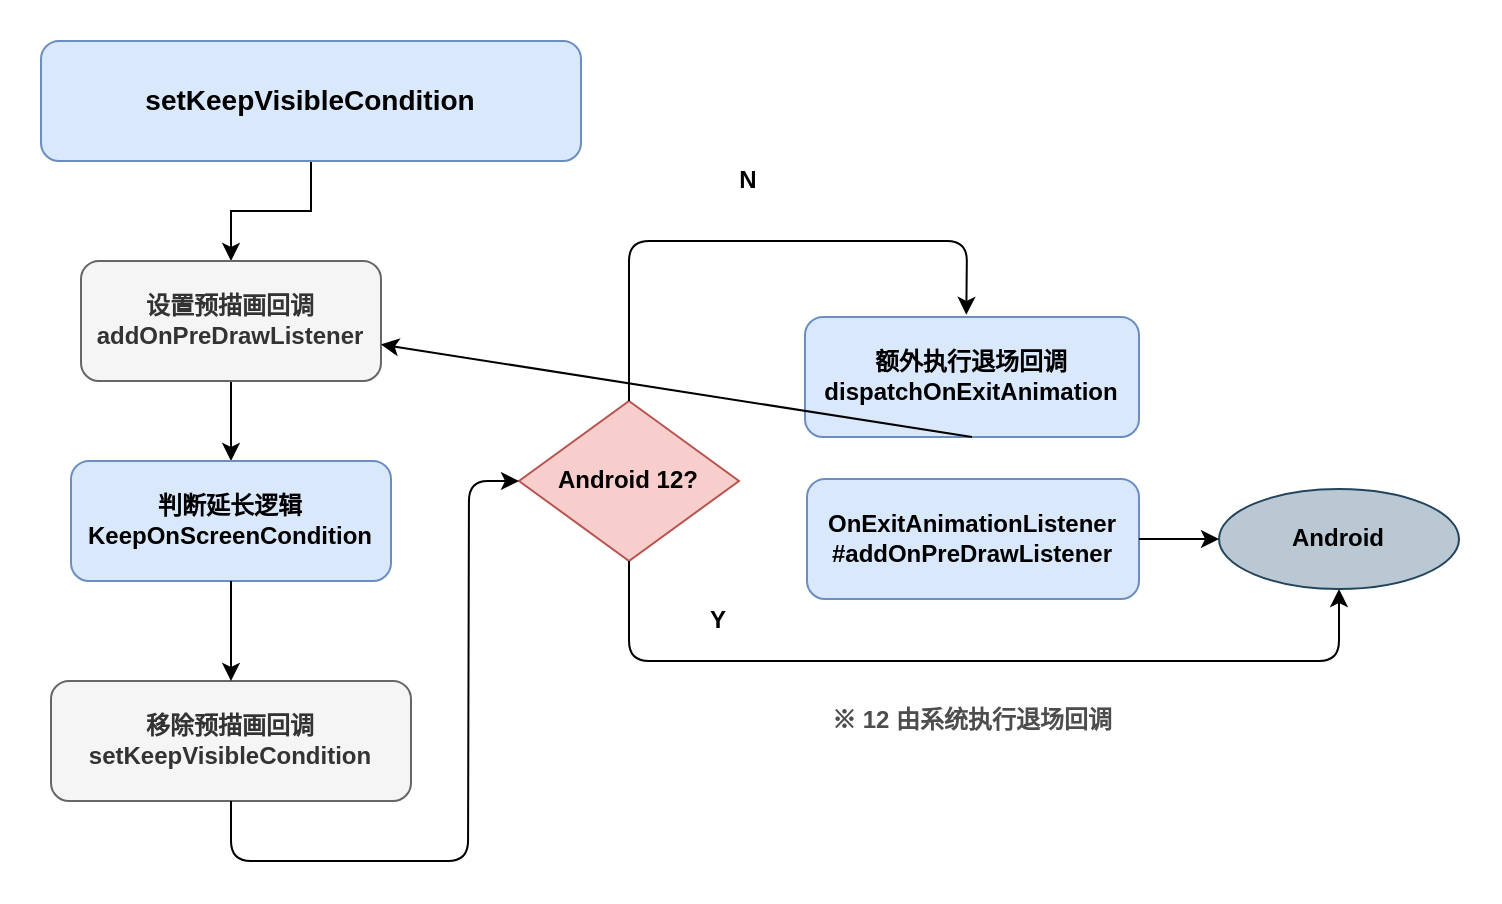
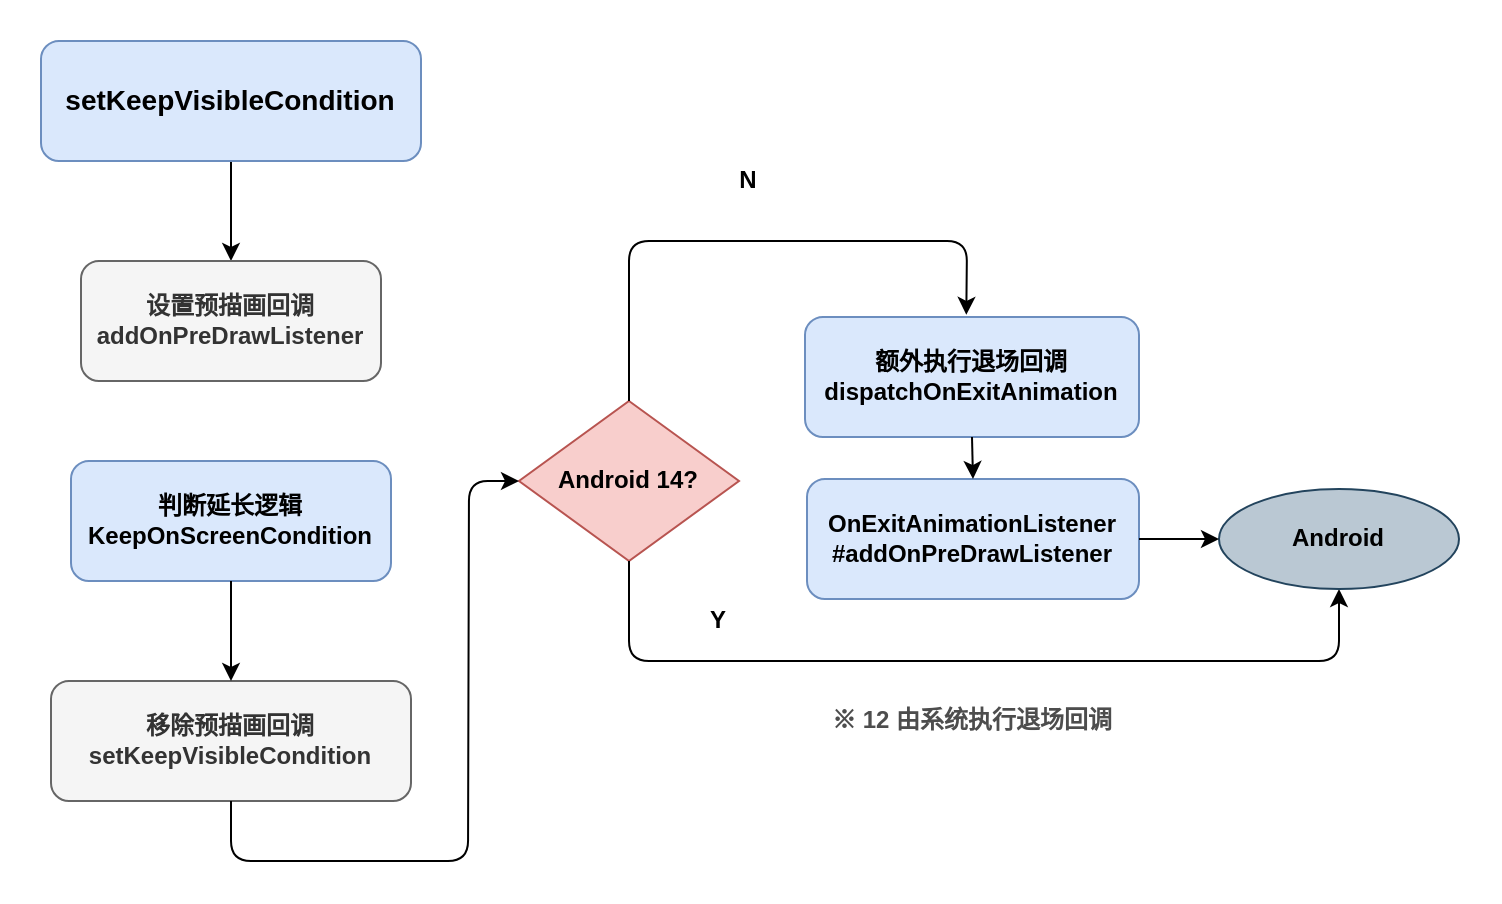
node "setKeepVisibleCondition": size 540x120 -> 380x120
edge "额外执行退场回调 dispatchOnExitAnimation" -> "设置预描画回调 addOnPreDrawListener": now "额外执行退场回调 dispatchOnExitAnimation" -> "OnExitAnimationListener #addOnPreDrawListener"
edge "设置预描画回调 addOnPreDrawListener" -> "判断延长逻辑 KeepOnScreenCondition": removed
node "Android 12?": label "Android 12?" -> "Android 14?"
